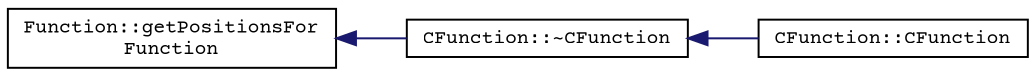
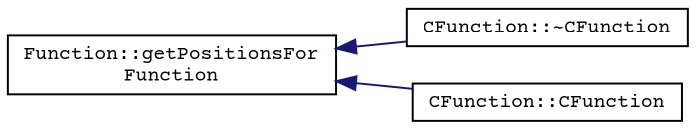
edge "CFunction::CFunction" -> "CFunction::~CFunction": now "CFunction::CFunction" -> "Function::getPositionsFor Function"
